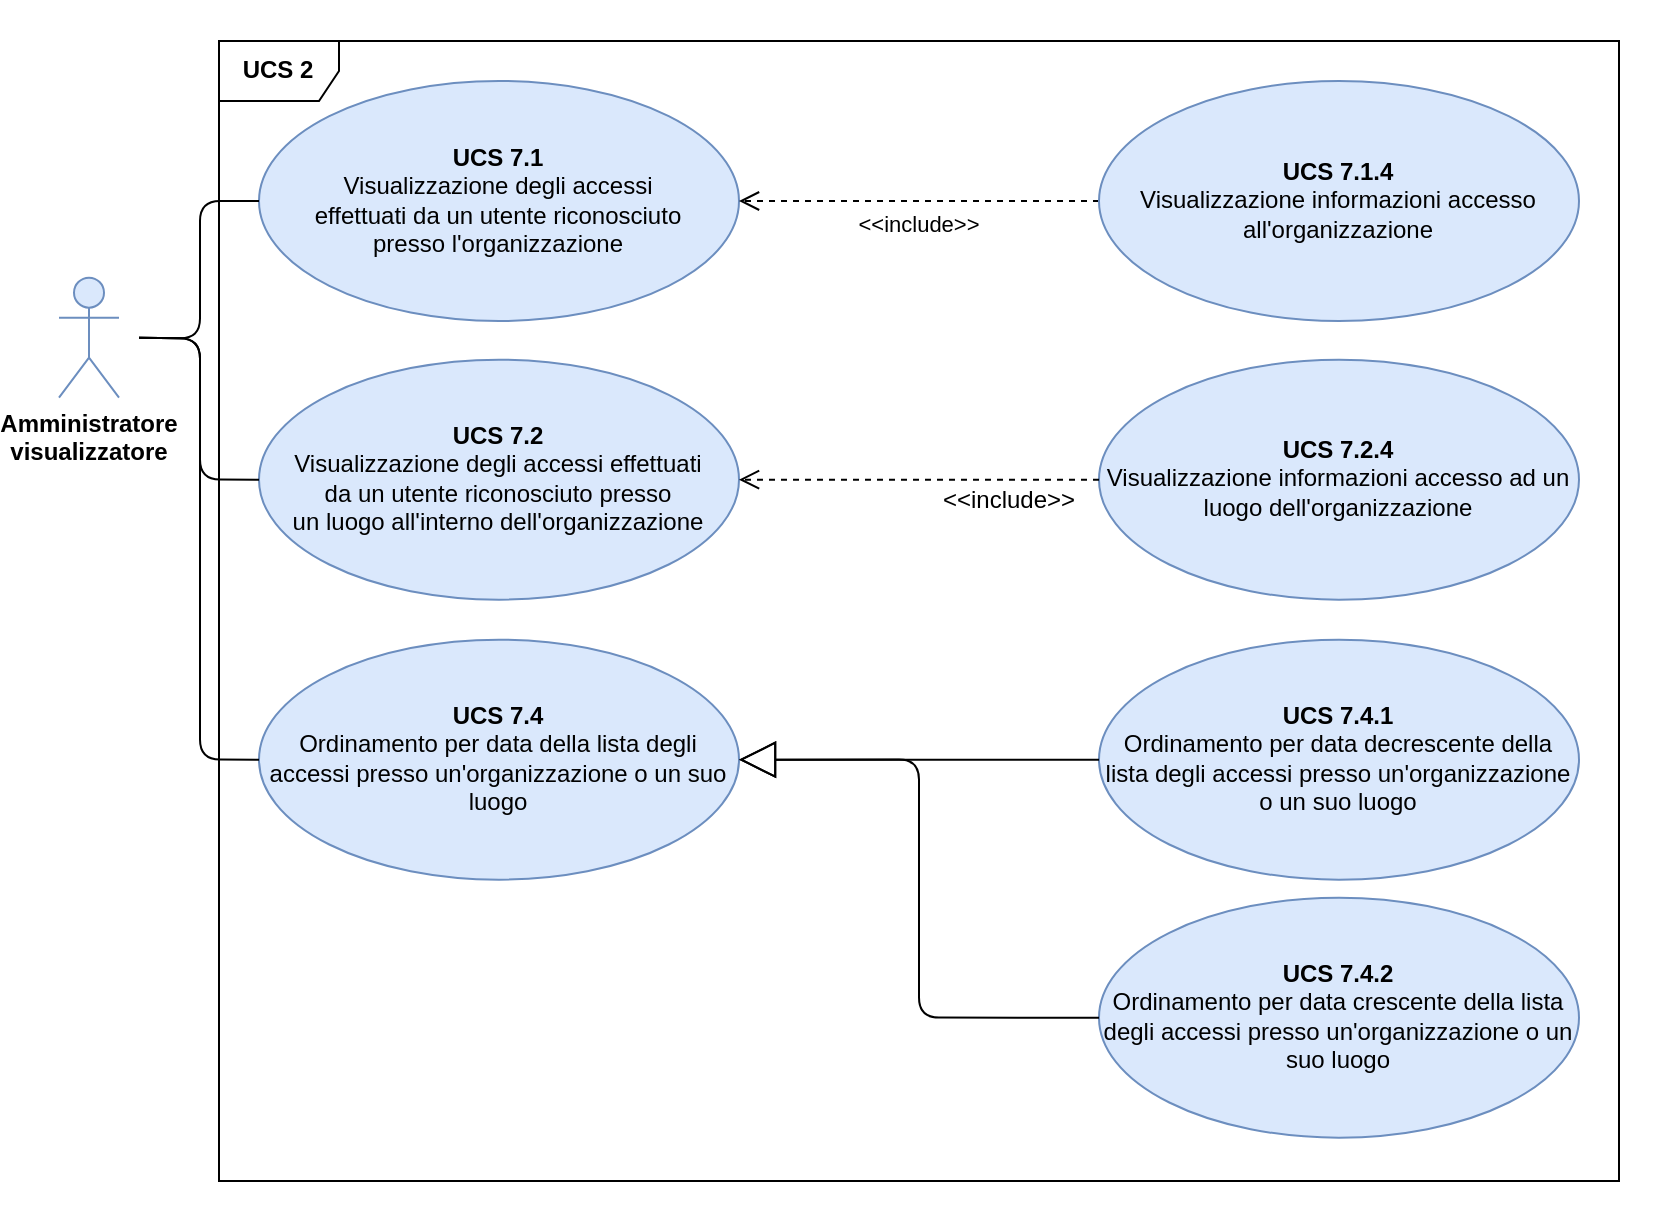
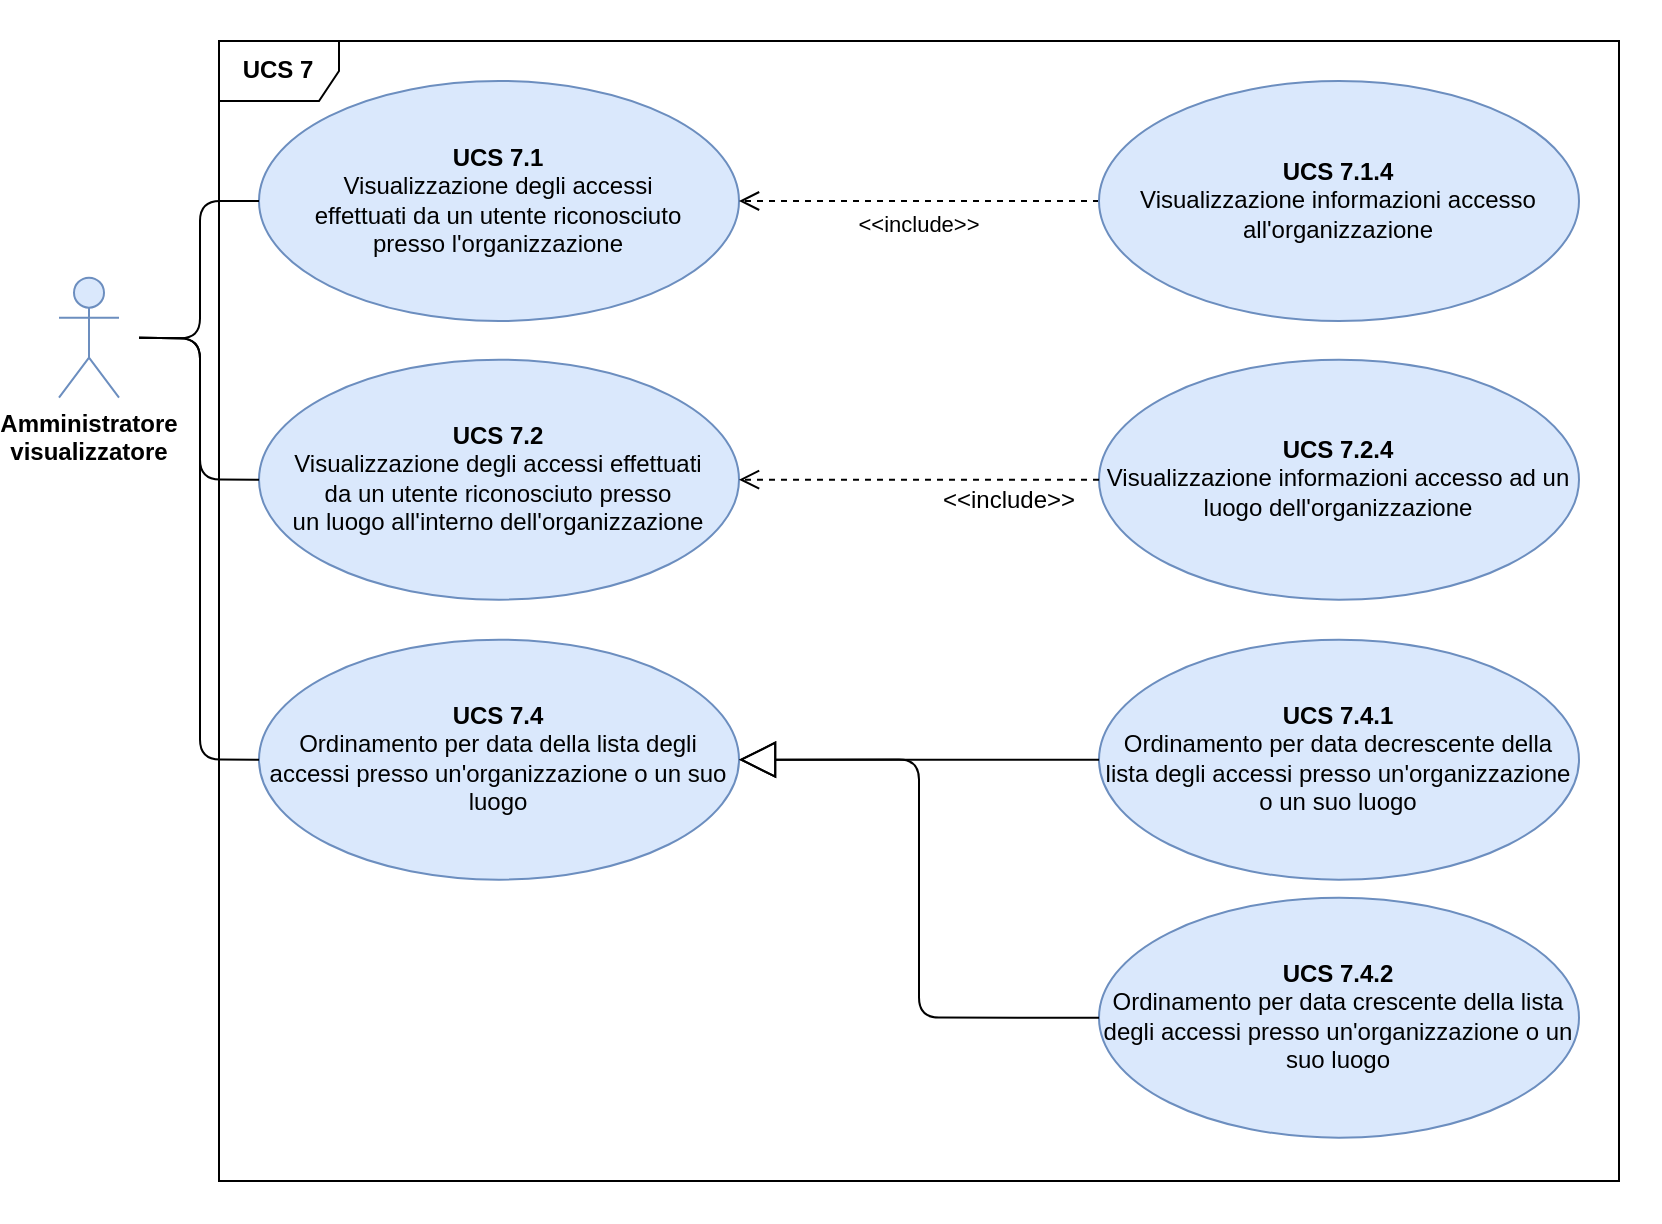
node "UCS 2": label "UCS 2" -> "UCS 7"
